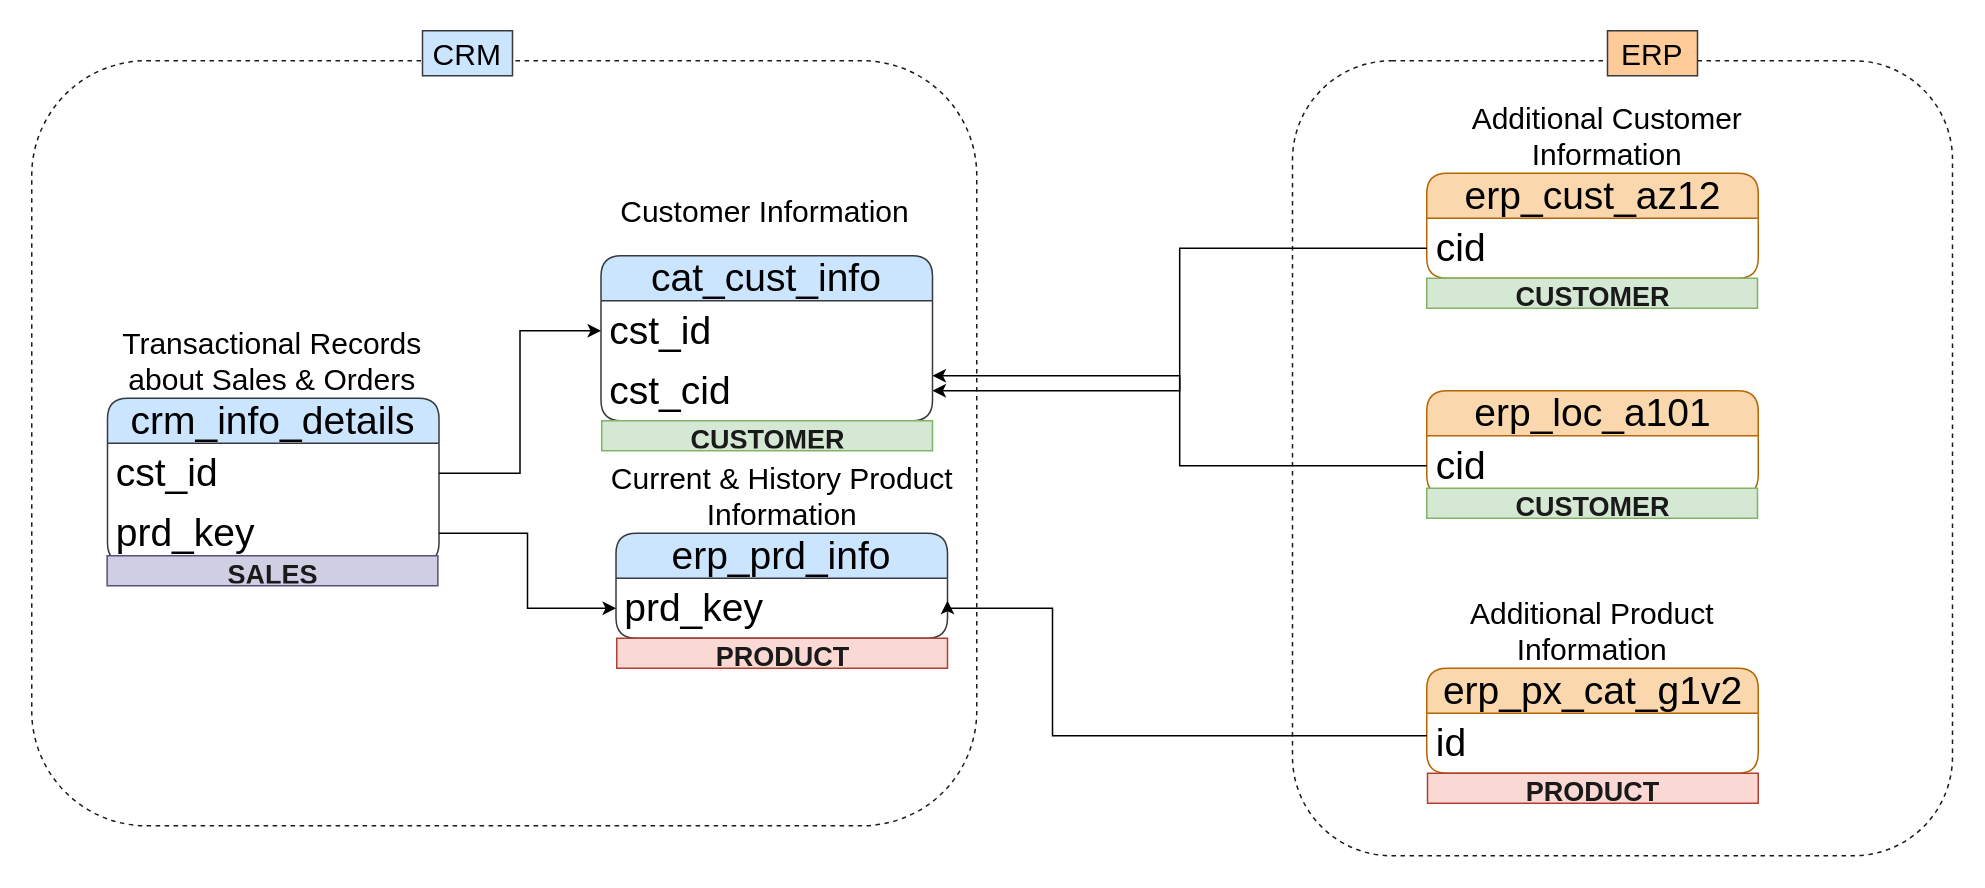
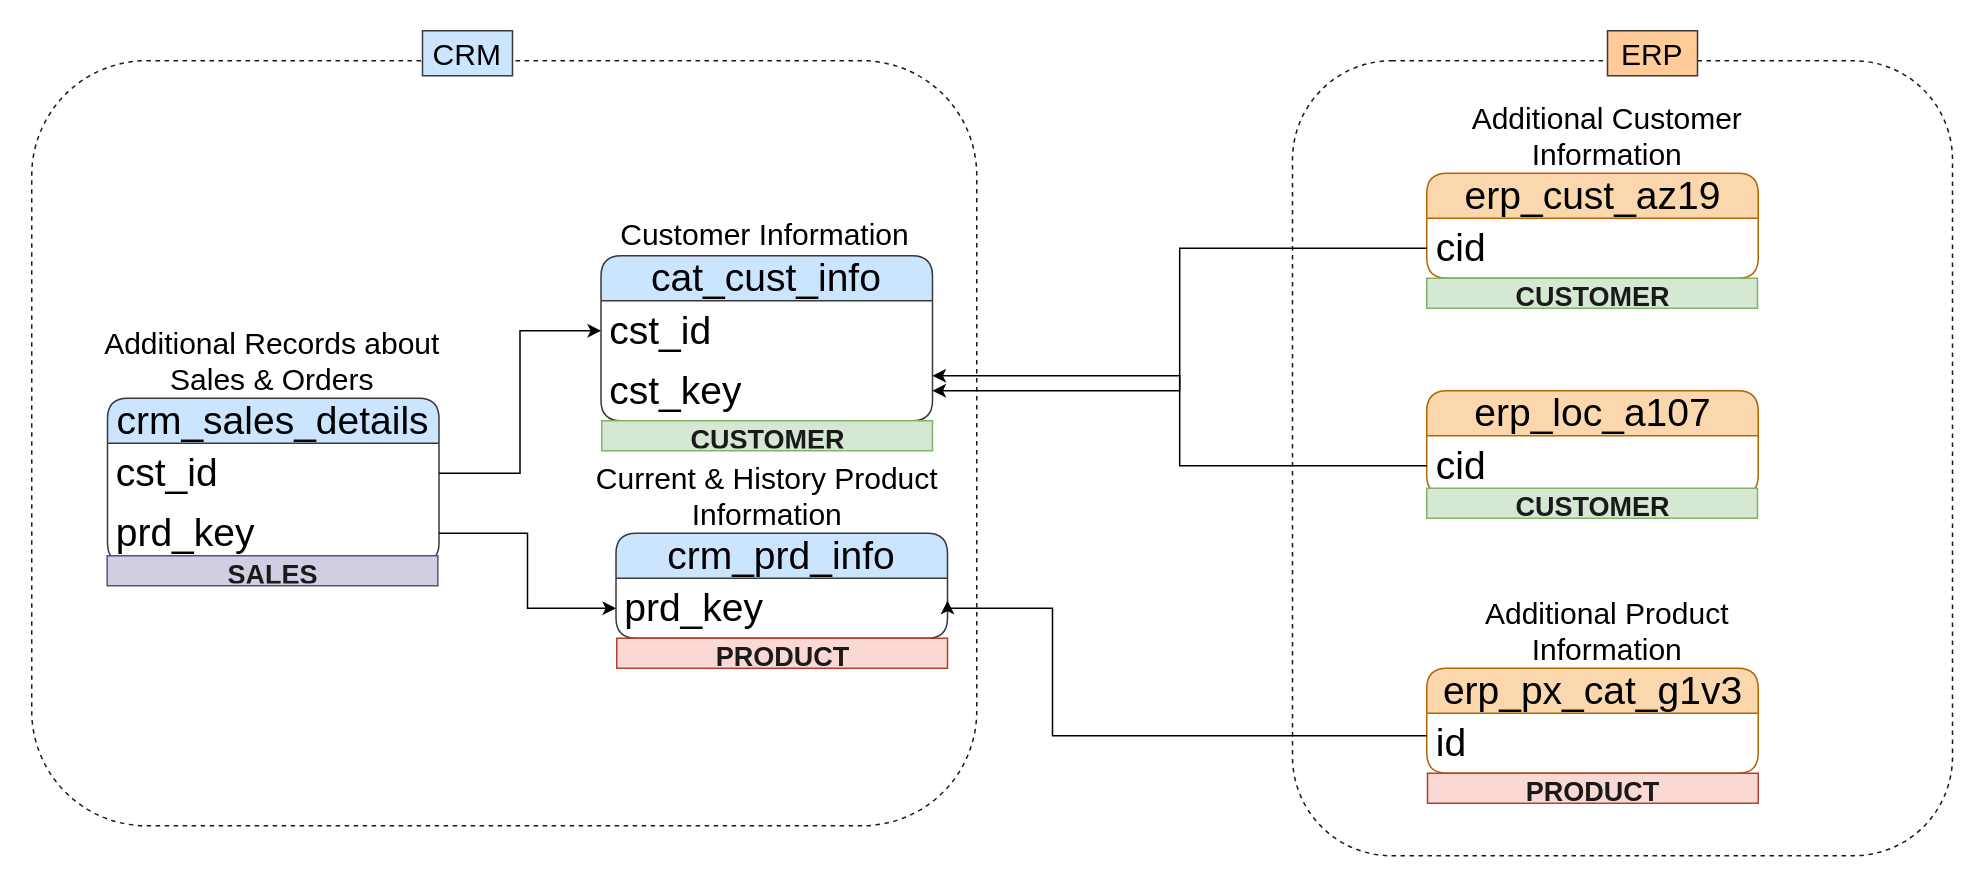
node "erp_cust_az12": label "erp_cust_az12" -> "erp_cust_az19"
node "Customer Information": moved (765, 211) -> (765, 233)
node "Transactional Records about Sales & Orders": label "Transactional Records about Sales & Orders" -> "Additional Records about Sales & Orders"
node "cst_cid": label "cst_cid" -> "cst_key"
node "erp_loc_a101": label "erp_loc_a101" -> "erp_loc_a107"
node "crm_info_details": label "crm_info_details" -> "crm_sales_details"
node "Current & History Product Information": moved (782, 496) -> (767, 496)
node "erp_prd_info": label "erp_prd_info" -> "crm_prd_info"
node "Additional Product Information": moved (1592, 631) -> (1607, 631)
node "erp_px_cat_g1v2": label "erp_px_cat_g1v2" -> "erp_px_cat_g1v3"
